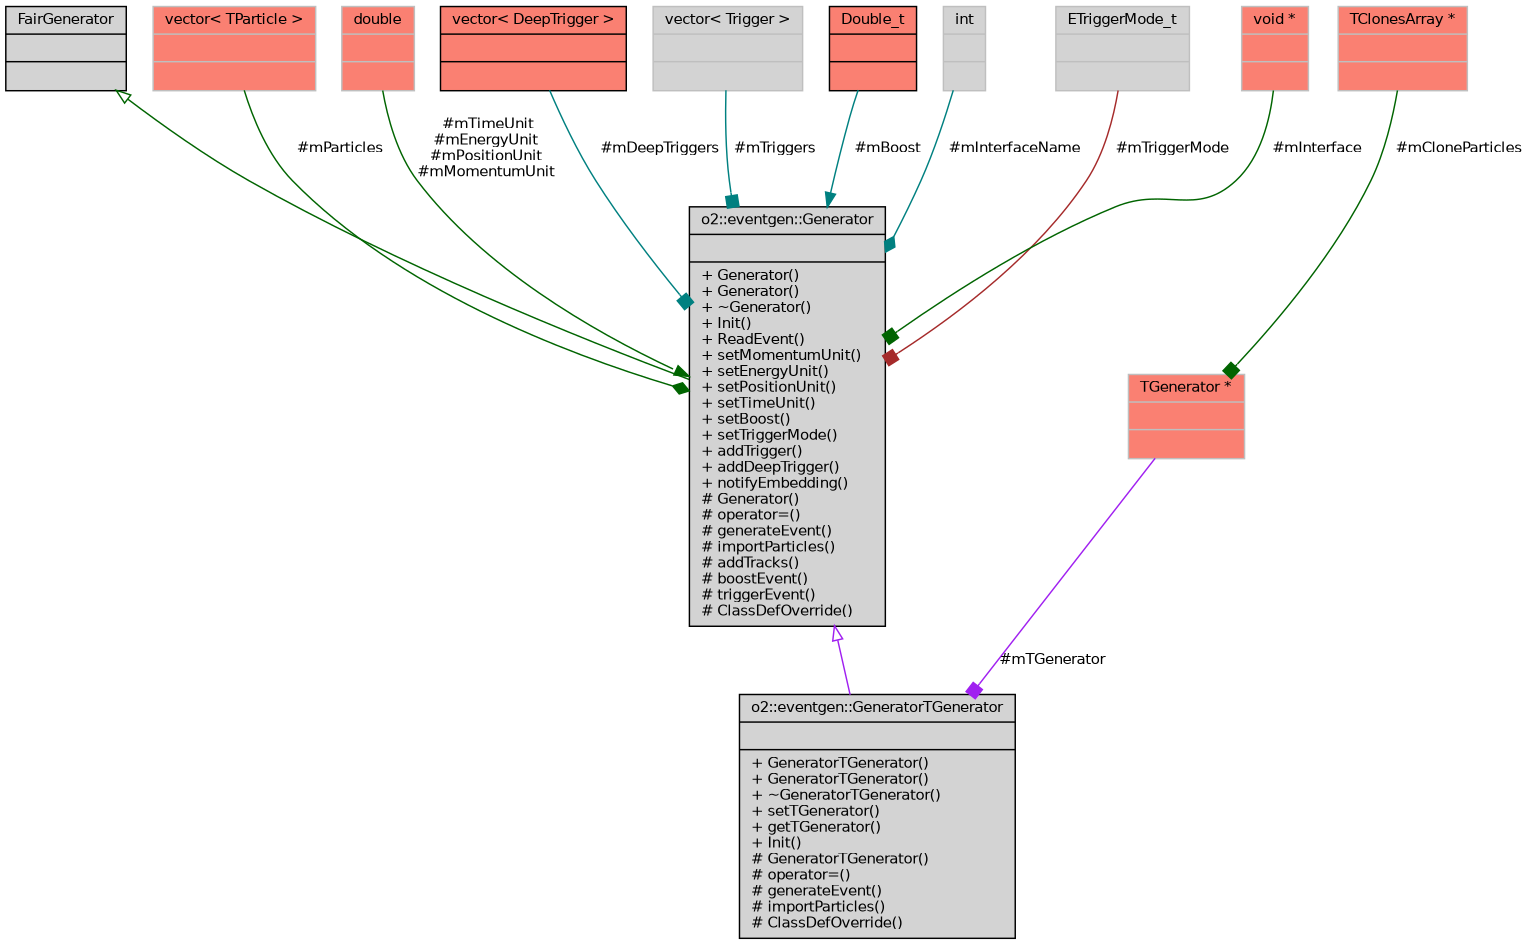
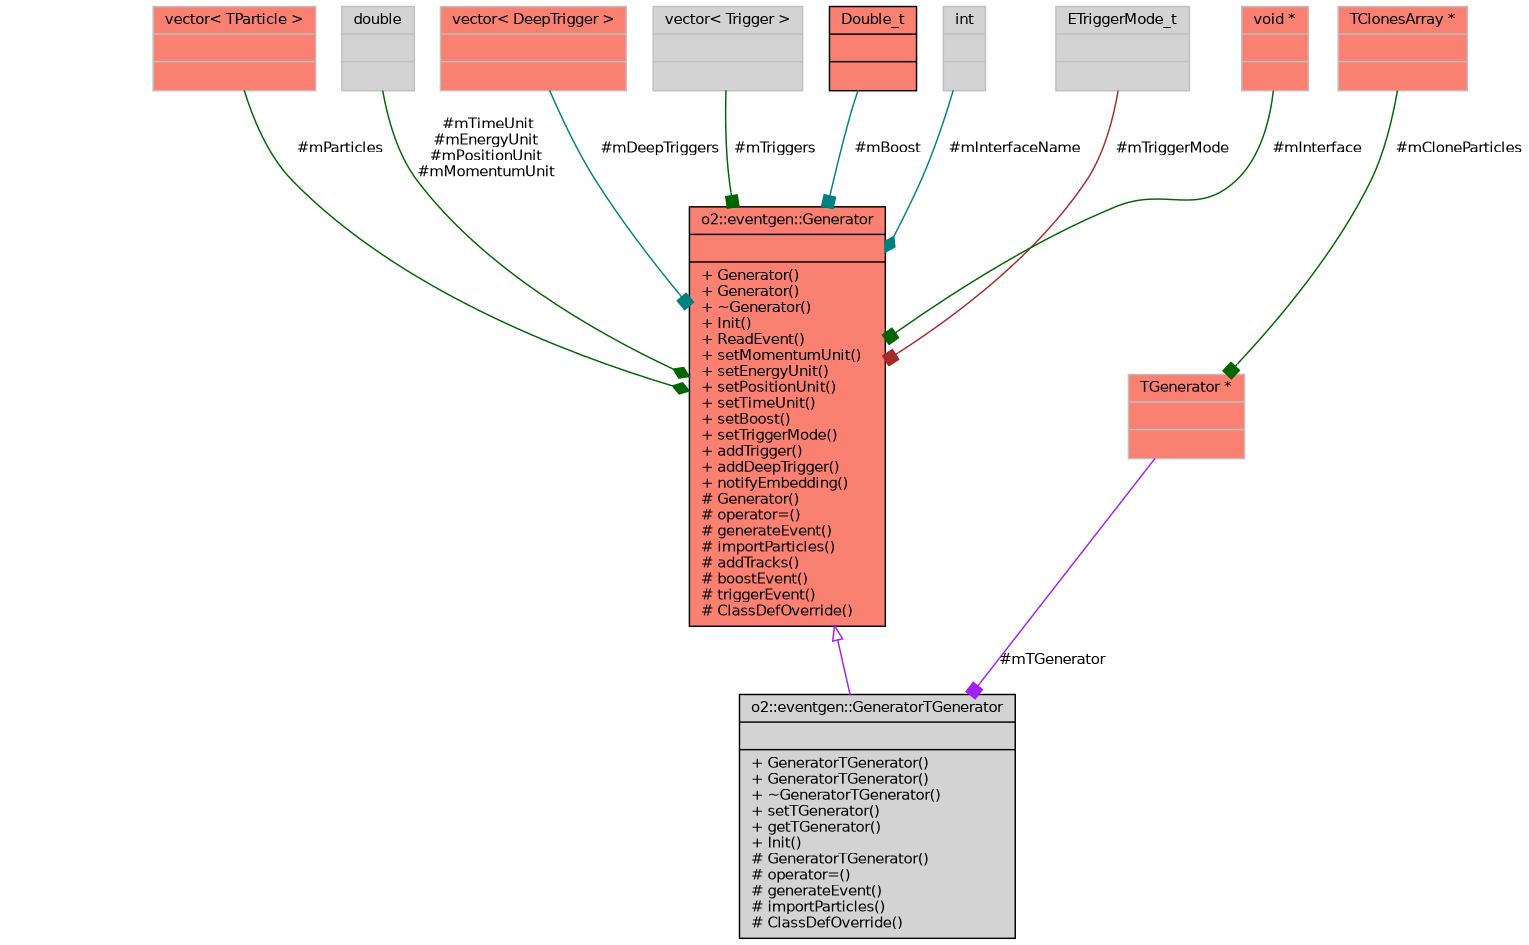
node "FairGenerator": removed
node "double": fillcolor salmon -> lightgrey
node "vector< DeepTrigger >": color black -> grey75
edge "Double_t" -> "o2::eventgen::Generator": arrowhead normal -> box
edge "vector< Trigger >" -> "o2::eventgen::Generator": color teal -> darkgreen
edge "double" -> "o2::eventgen::Generator": arrowhead normal -> diamond
node "o2::eventgen::Generator": fillcolor lightgrey -> salmon
